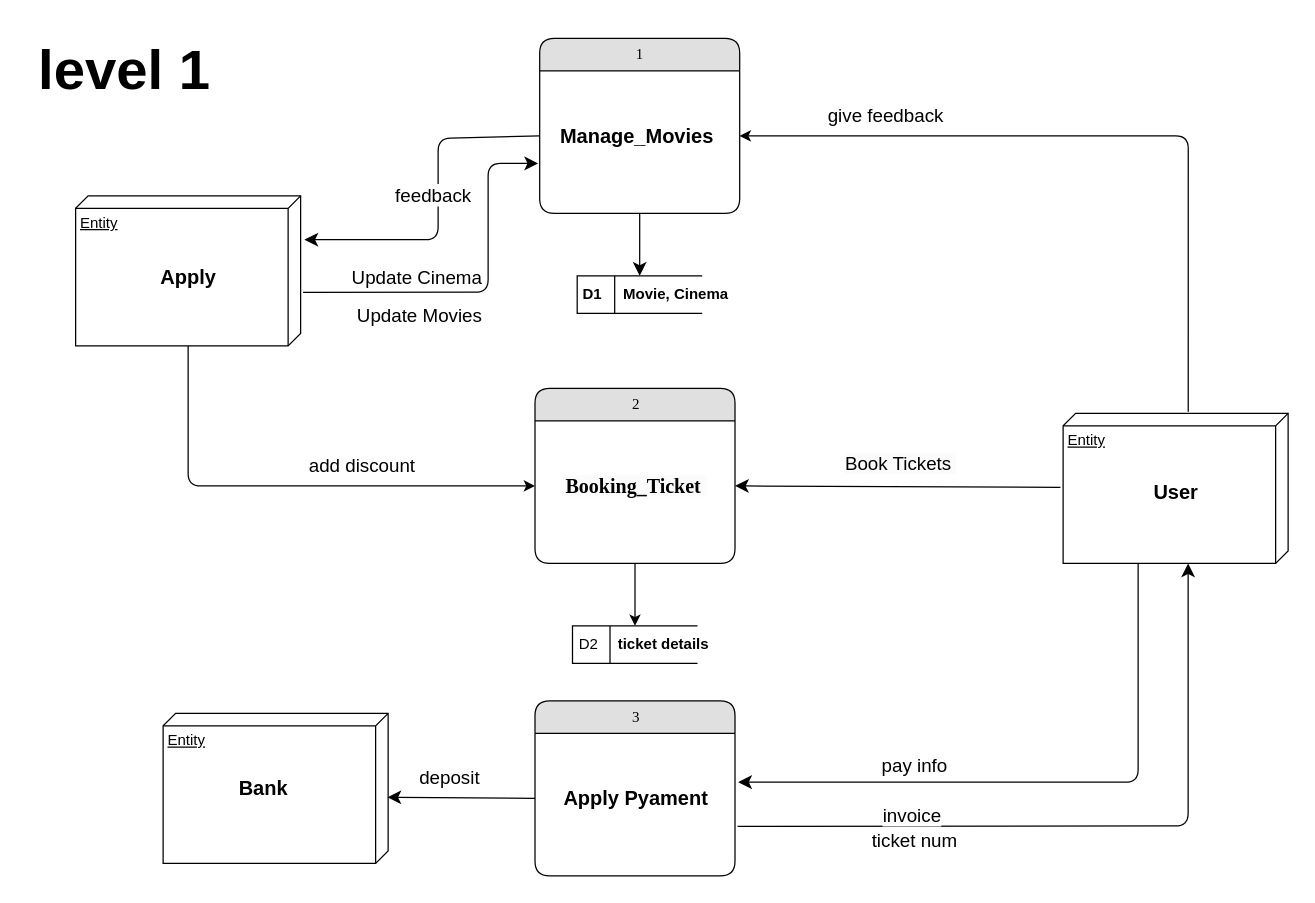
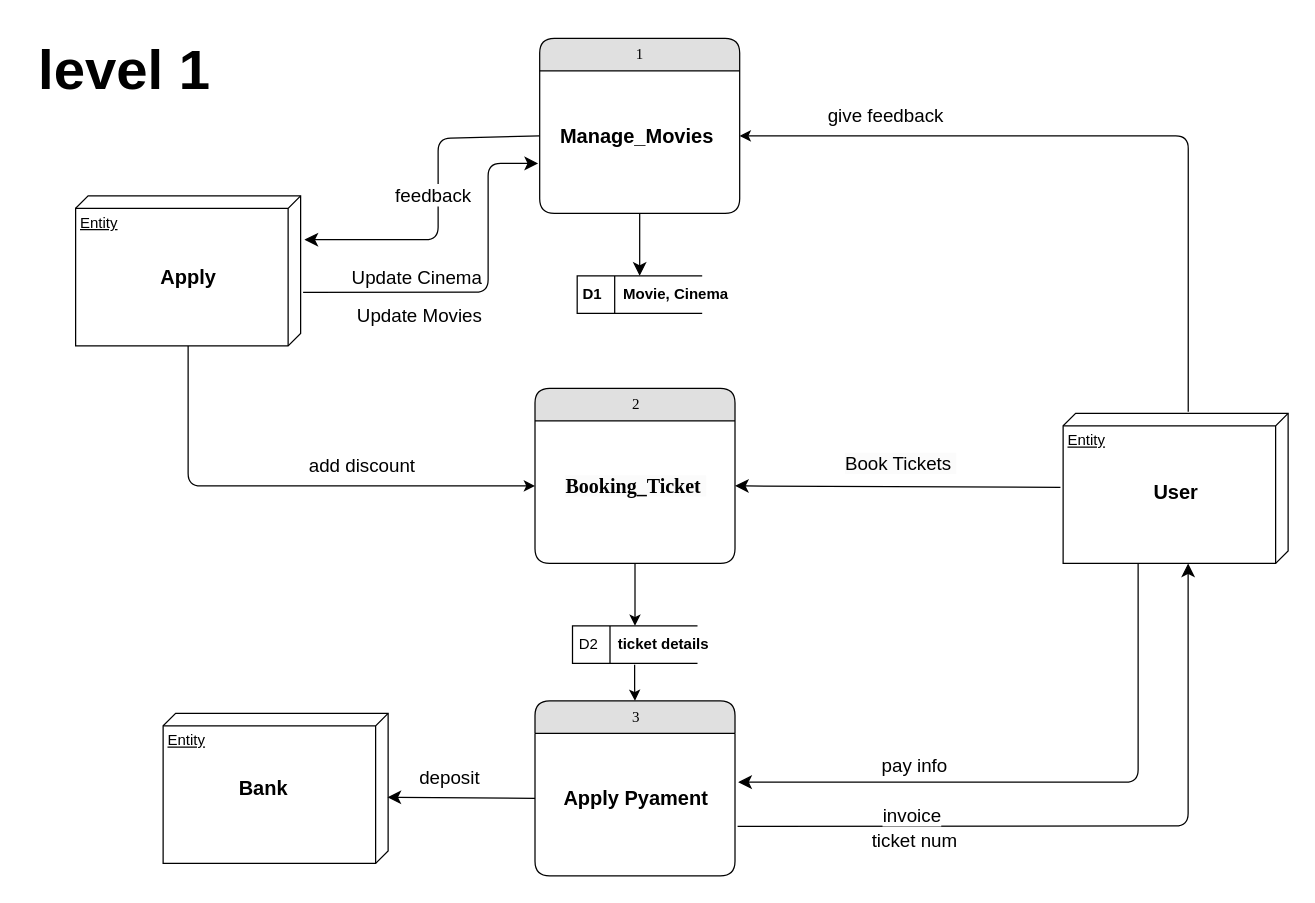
edge "ticket details" -> "3": added
